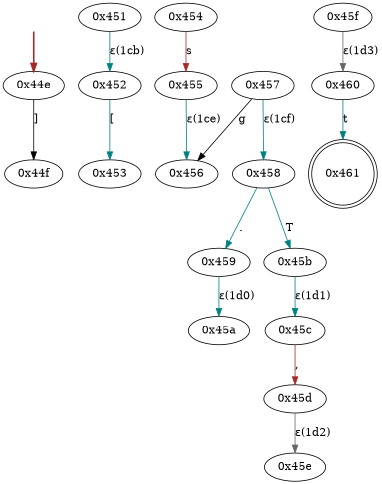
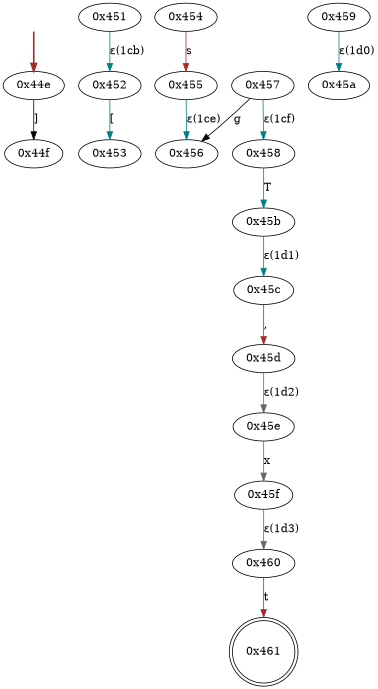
edge "0x460" -> "0x461": color teal -> brown
edge "0x458" -> "0x459": removed, label "."
edge "0x45e" -> "0x45f": added, label "x"
